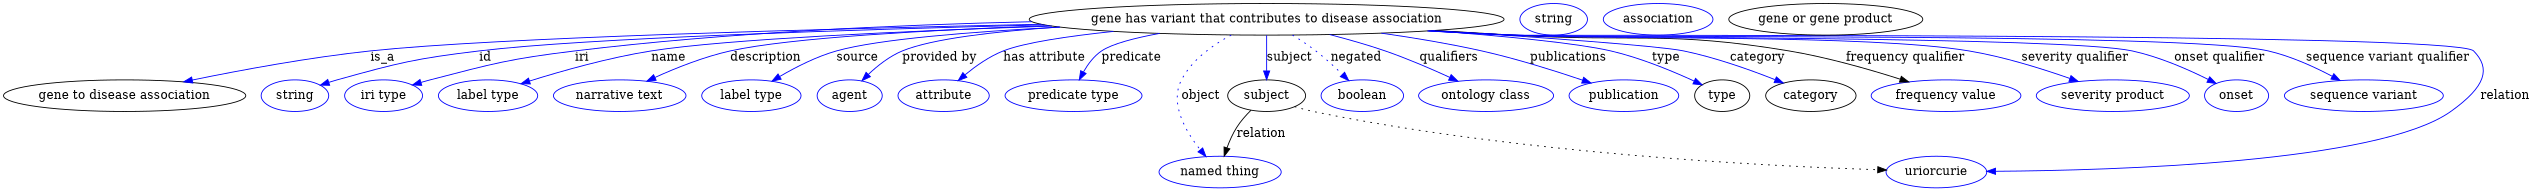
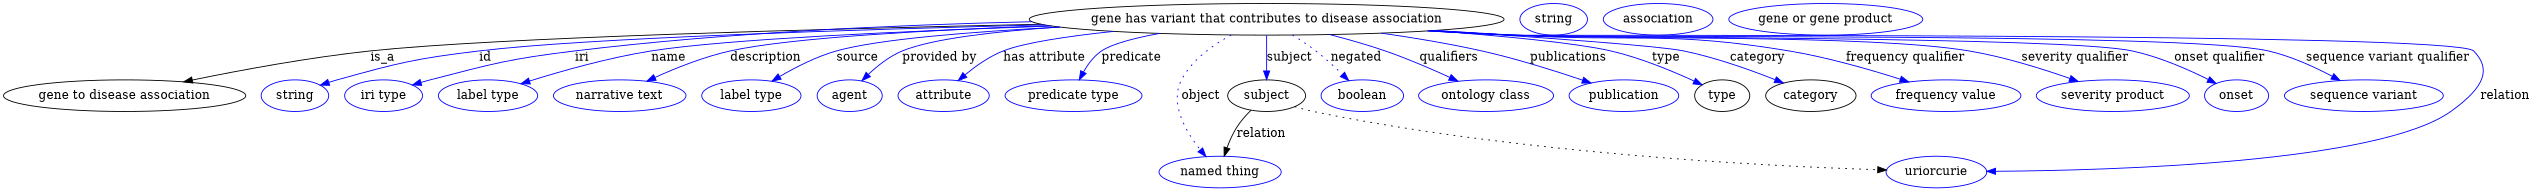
node "gene or gene product": color black -> blue
edge "gene has variant that contributes to disease association" -> "gene to disease association": color blue -> black
edge "gene has variant that contributes to disease association" -> "frequency value": color black -> blue
